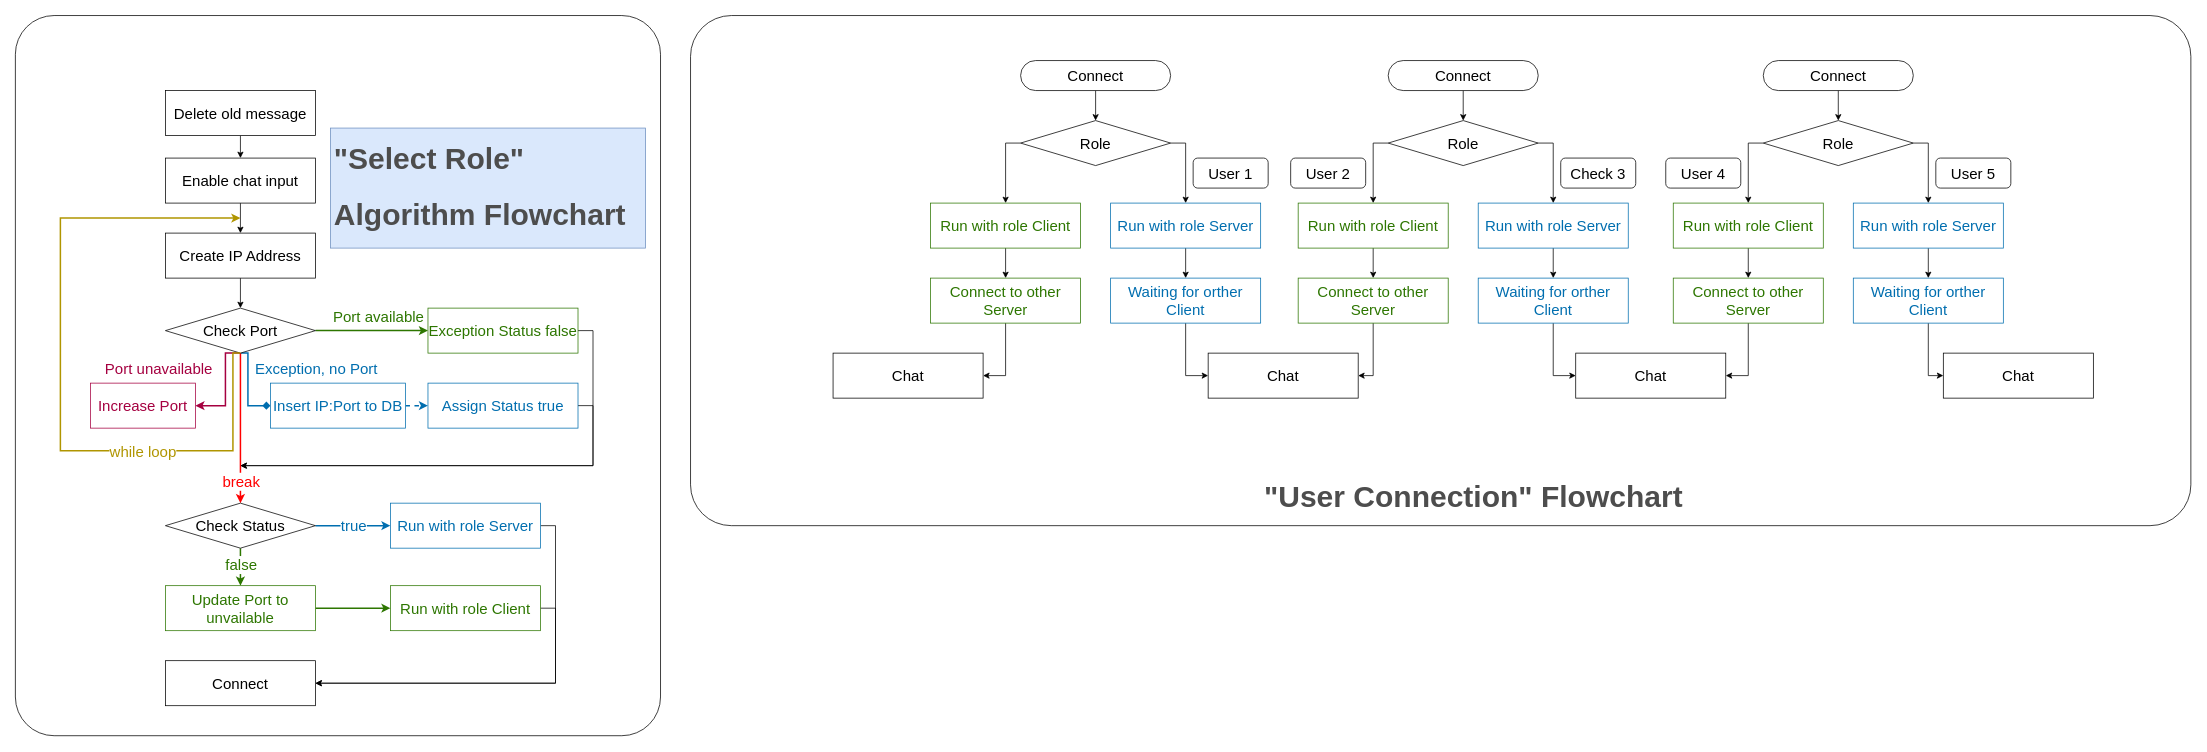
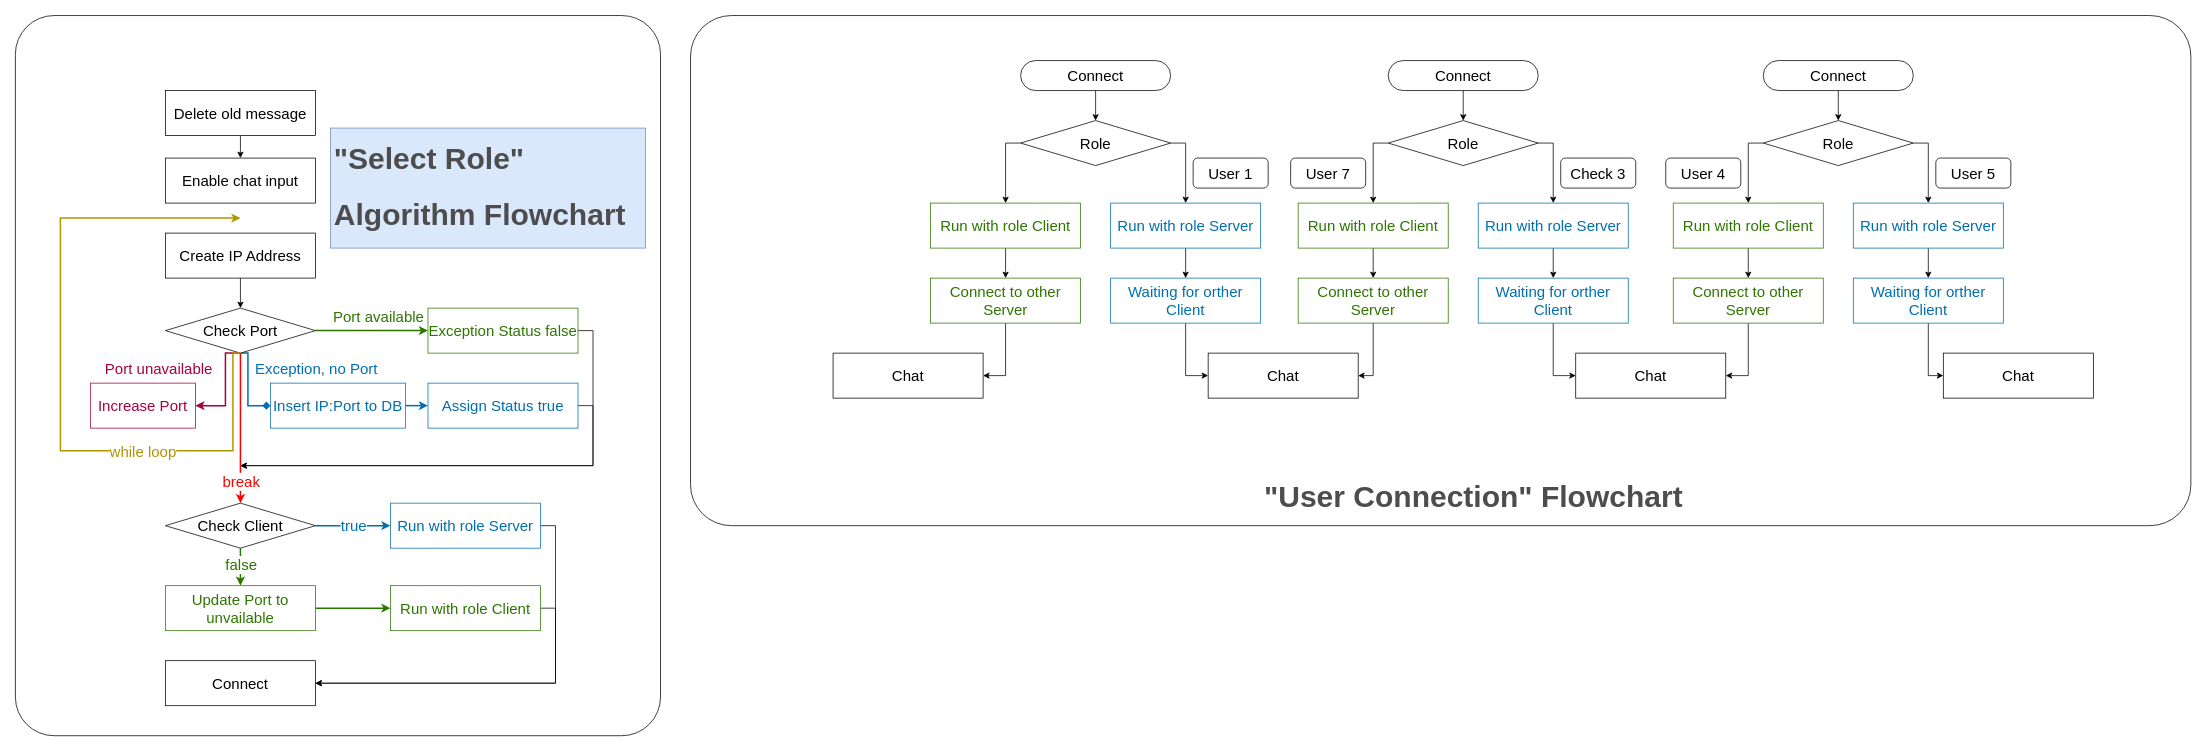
node "User 2": label "User 2" -> "User 7"
edge "Enable chat input" -> "Create IP Address": removed
edge "Insert IP:Port to DB" -> "Assign Status true": style dashed -> solid
node "Check Status": label "Check Status" -> "Check Client"
